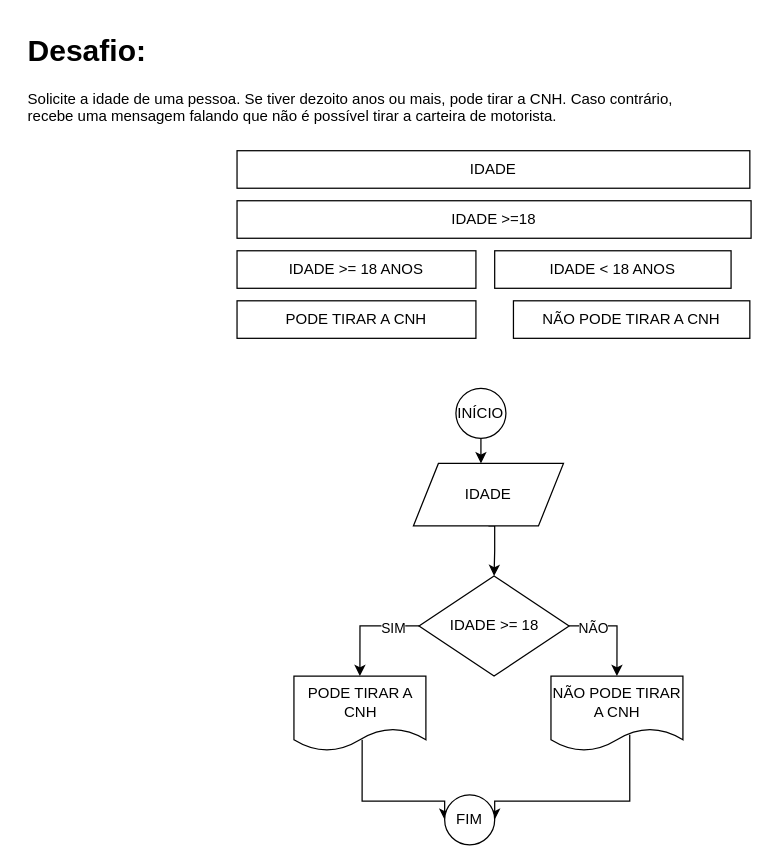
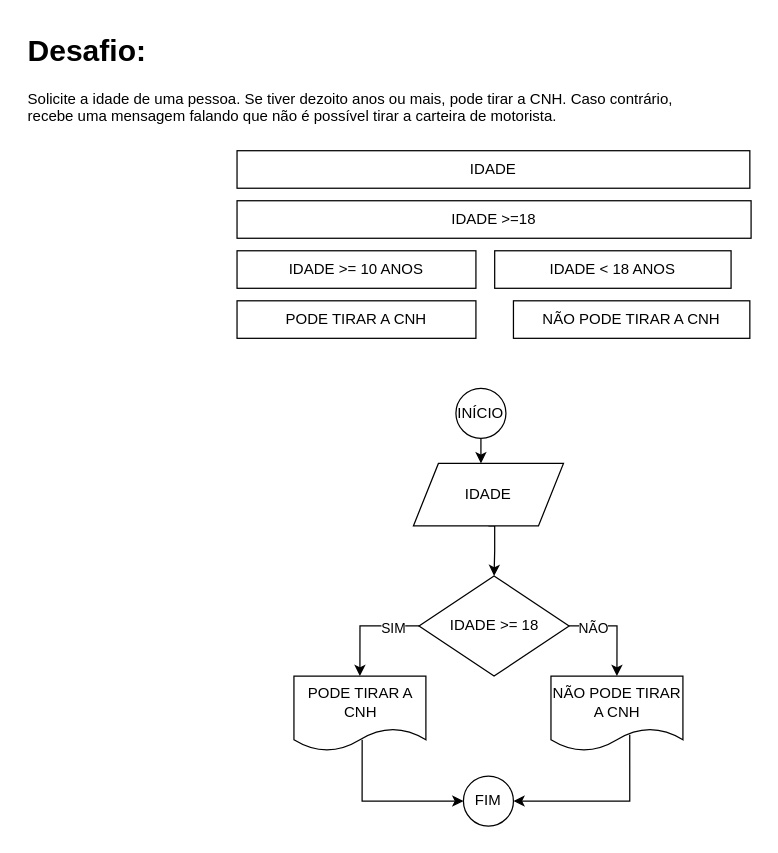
node "IDADE >= 18 ANOS": label "IDADE >= 18 ANOS" -> "IDADE >= 10 ANOS"
node "FIM": moved (469, 819) -> (488, 801)
